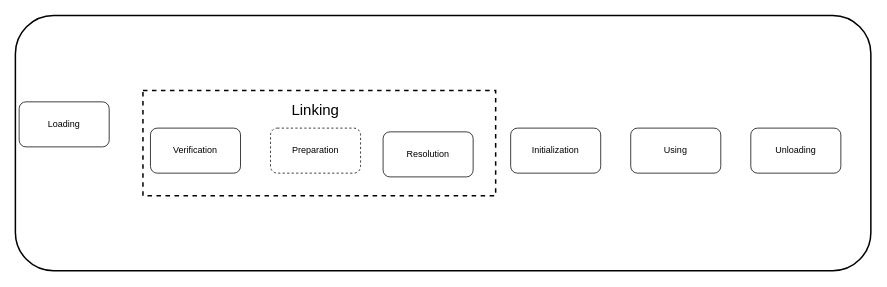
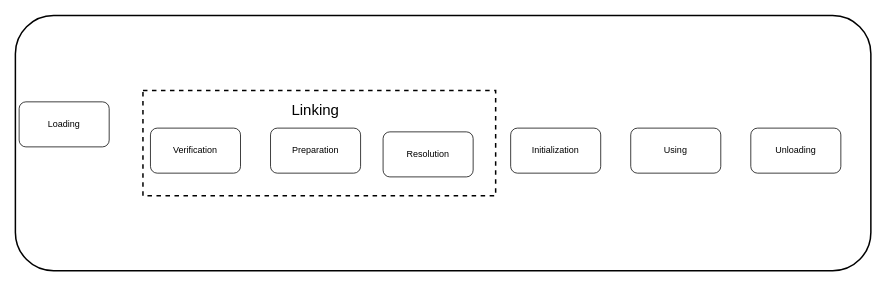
node "Preparation": style dashed -> solid
